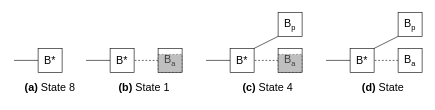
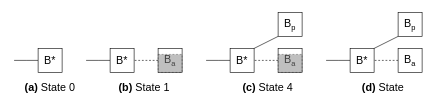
node "(a) State 8": label "(a) State 8" -> "(a) State 0"
